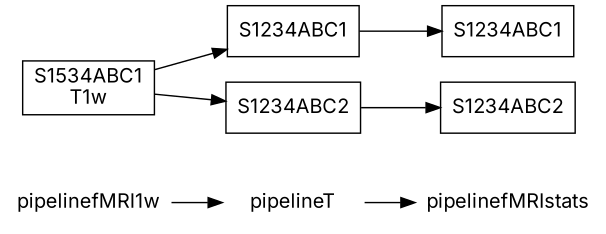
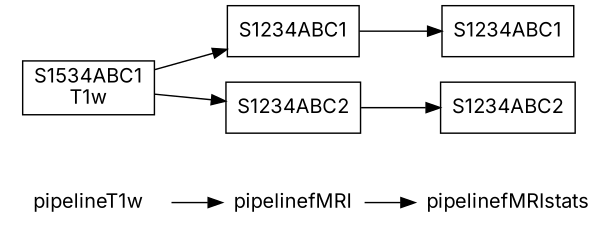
node "pipelinefMRI1w": label "pipelinefMRI1w" -> "pipelineT1w"
node "pipelineT": label "pipelineT" -> "pipelinefMRI"
